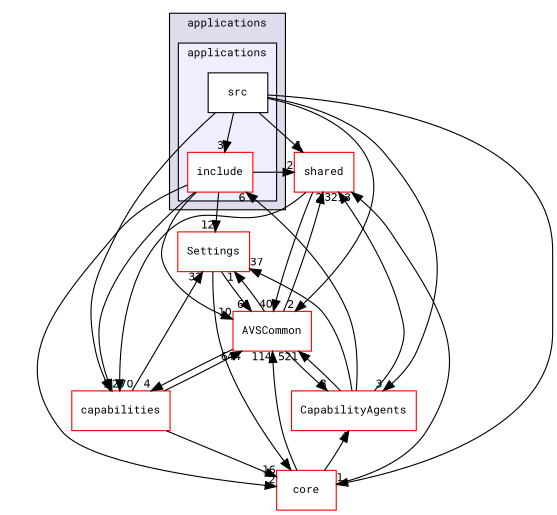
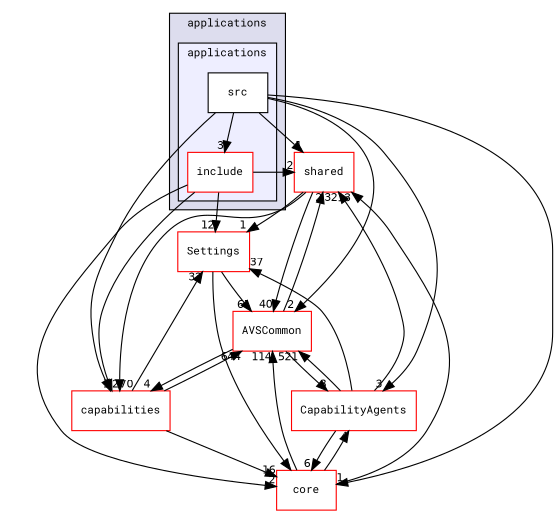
edge "include" -> "AVSCommon": removed
edge "CapabilityAgents" -> "include": now "CapabilityAgents" -> "core"
edge "AVSCommon" -> "Settings": now "shared" -> "Settings"
